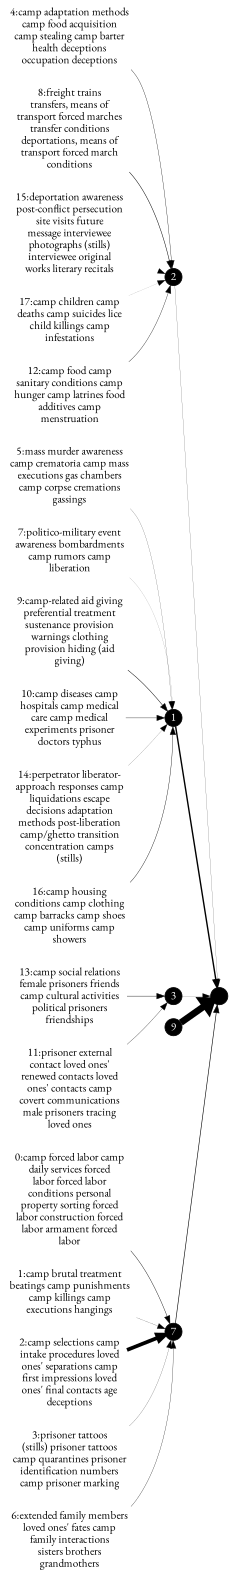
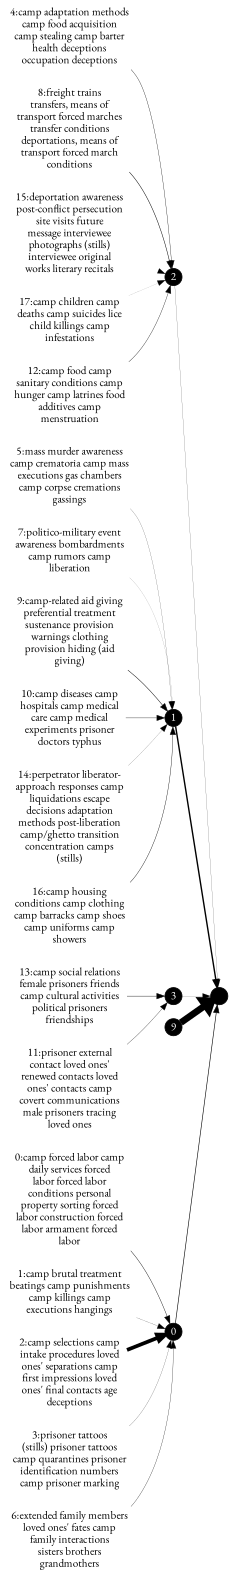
node "7": label "7" -> "0"
